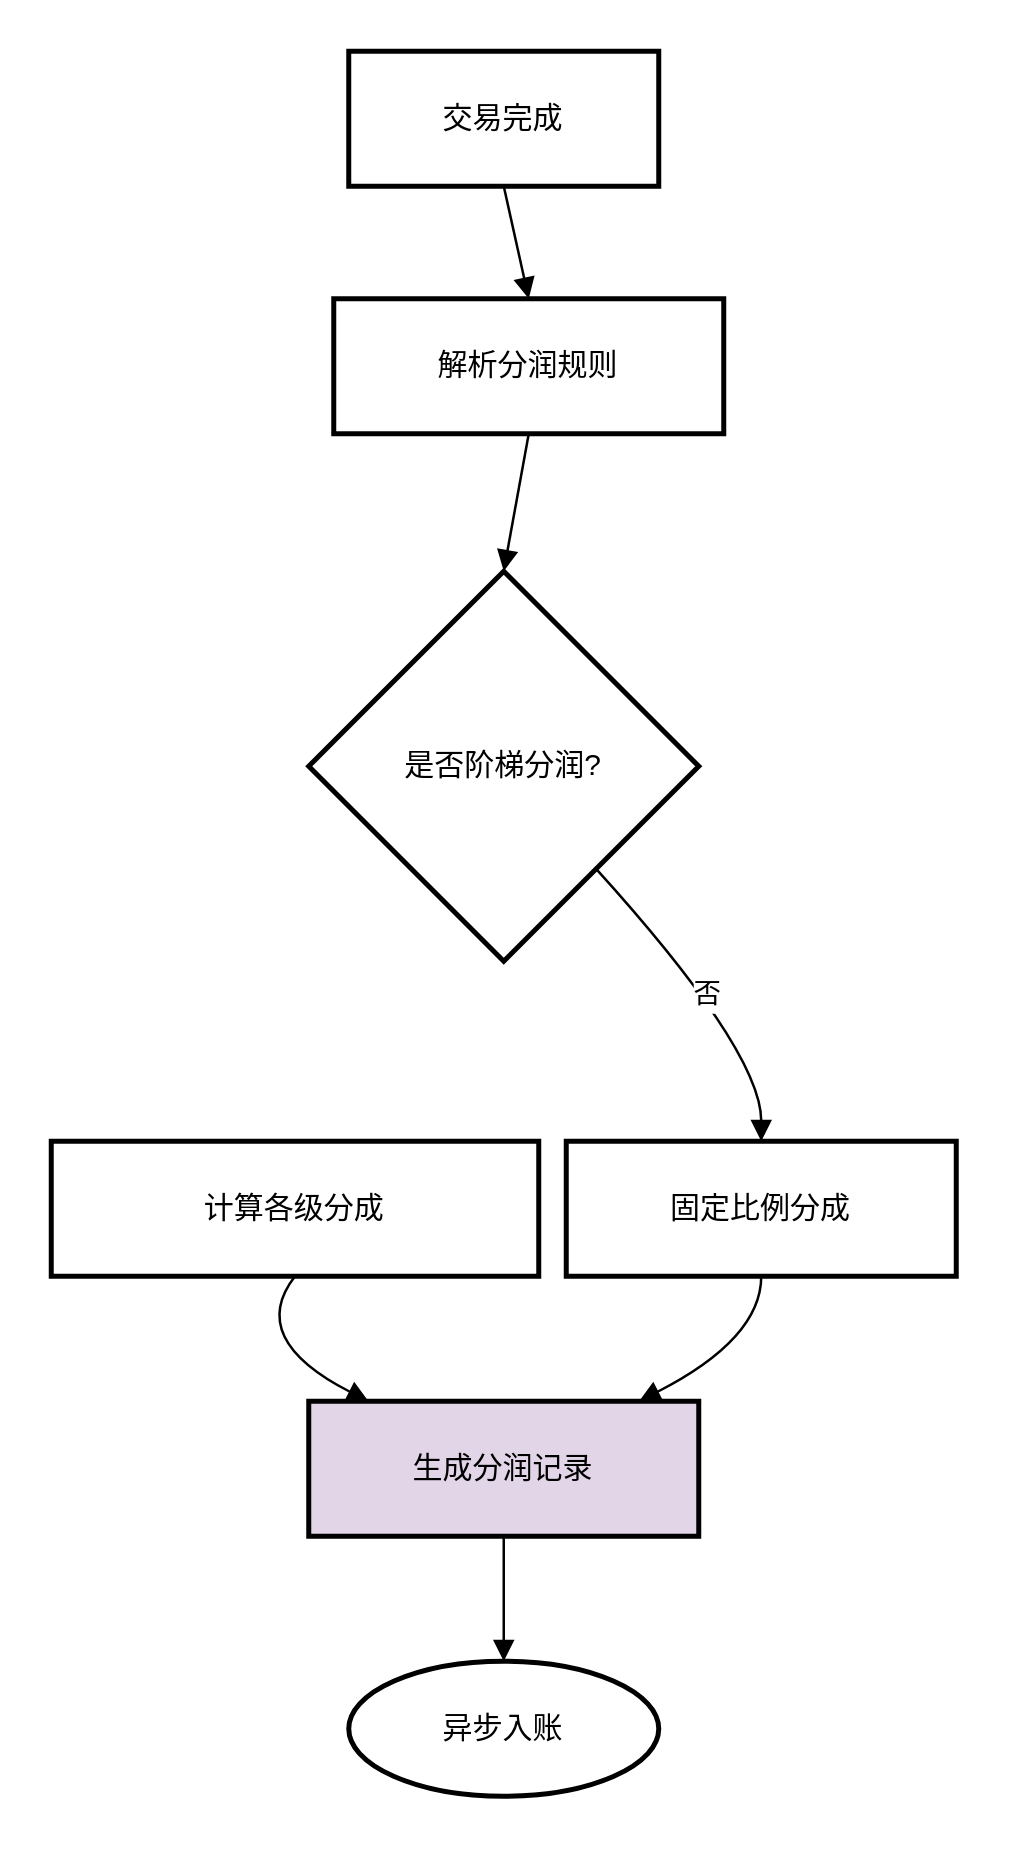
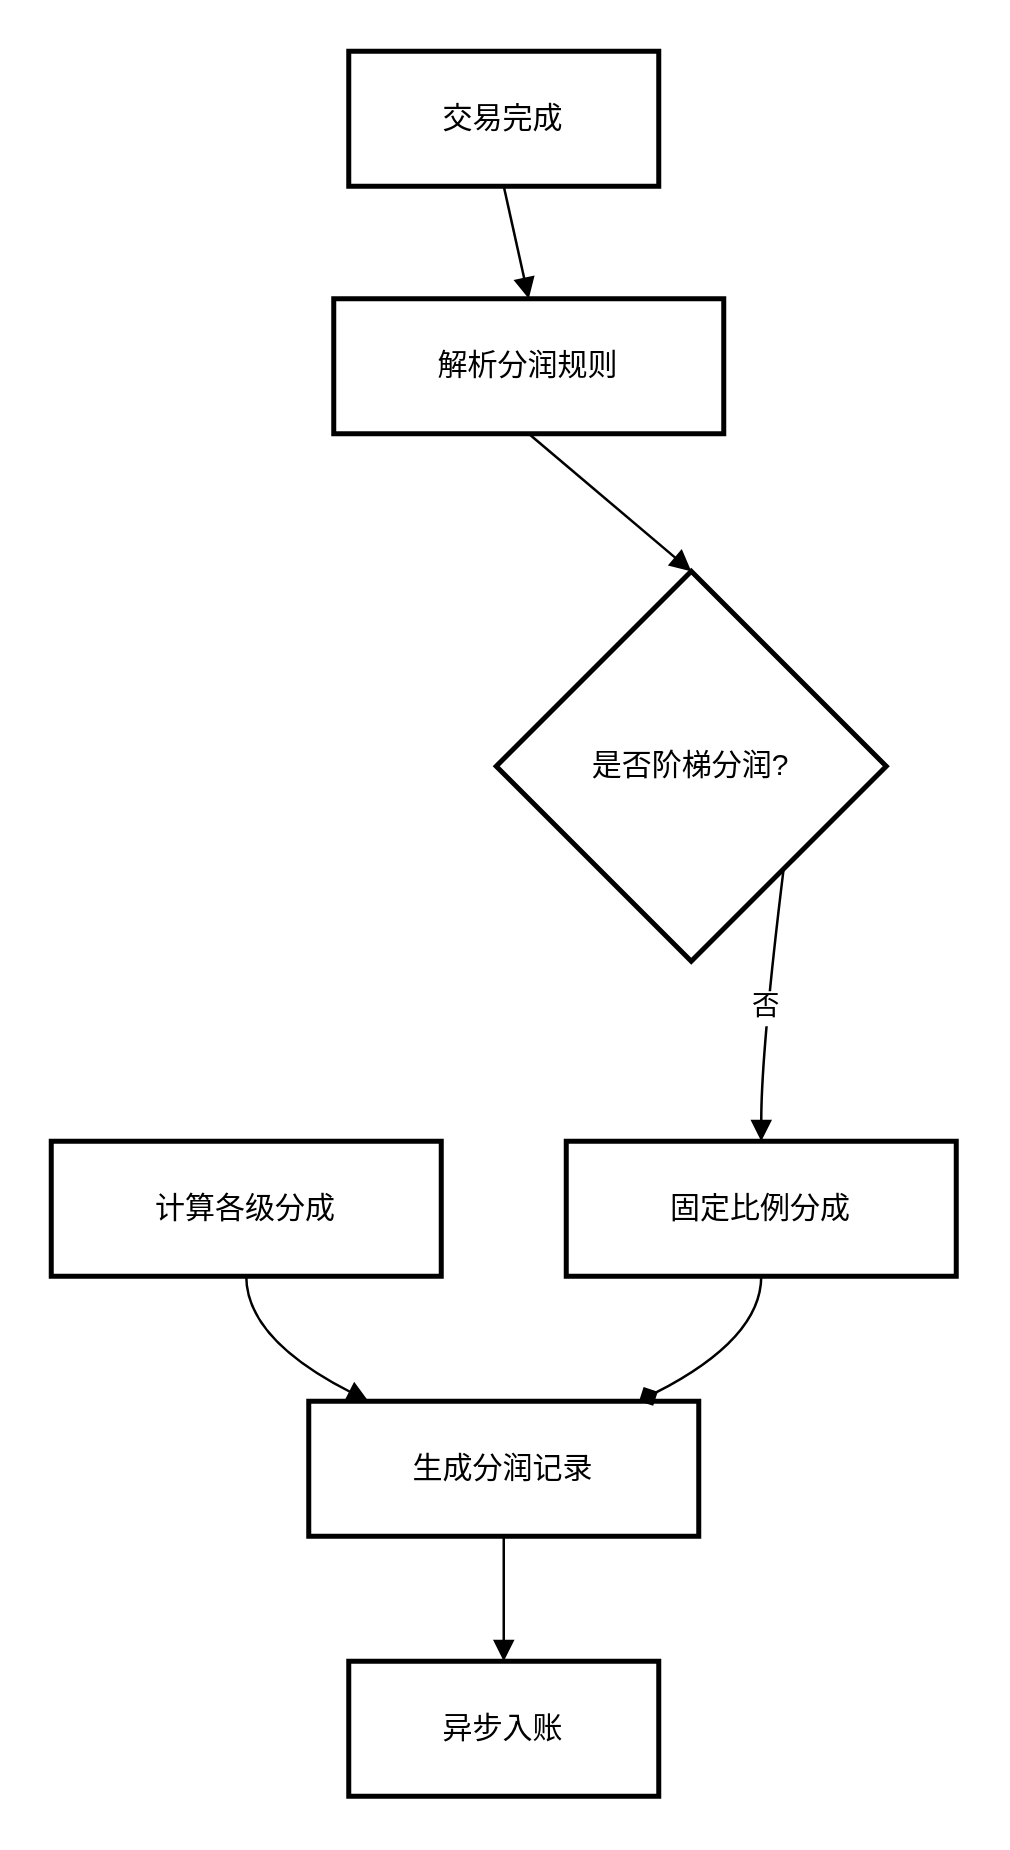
node "是否阶梯分润?": moved (504, 766) -> (691, 766)
node "计算各级分成": size 488x135 -> 390x135
edge "固定比例分成" -> "生成分润记录": arrowhead block -> diamond
node "生成分润记录": fillcolor #e1d5e7 -> #ffffff
node "异步入账": shape ellipse -> rectangle
